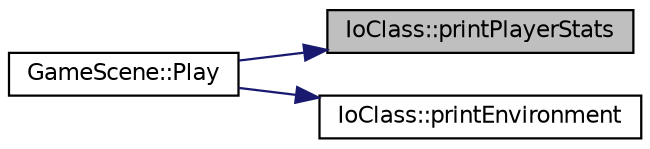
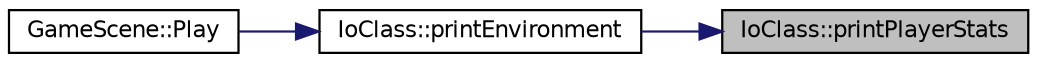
edge "GameScene::Play" -> "IoClass::printPlayerStats": now "IoClass::printEnvironment" -> "IoClass::printPlayerStats"
